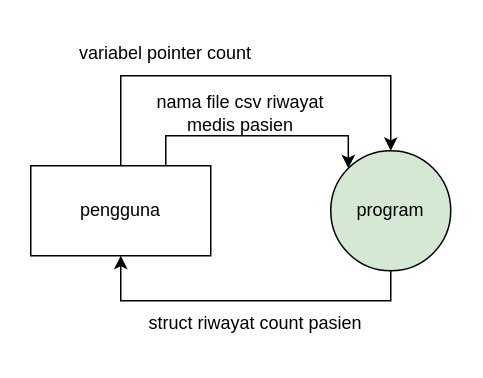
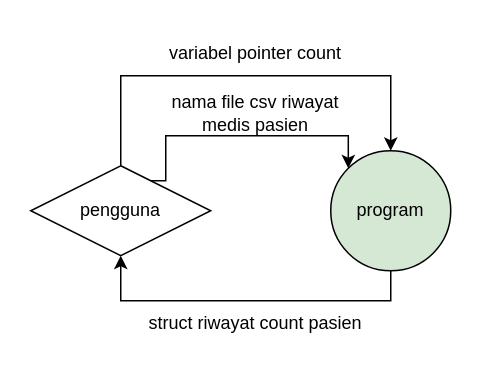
node "variabel pointer count": moved (166, 53) -> (256, 53)
node "nama file csv riwayat medis pasien": moved (241, 113) -> (256, 113)
node "pengguna": shape rectangle -> diamond
